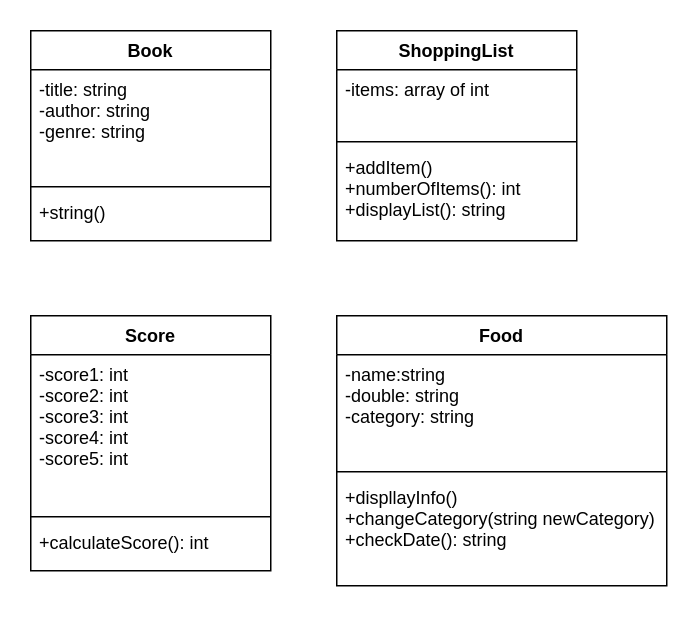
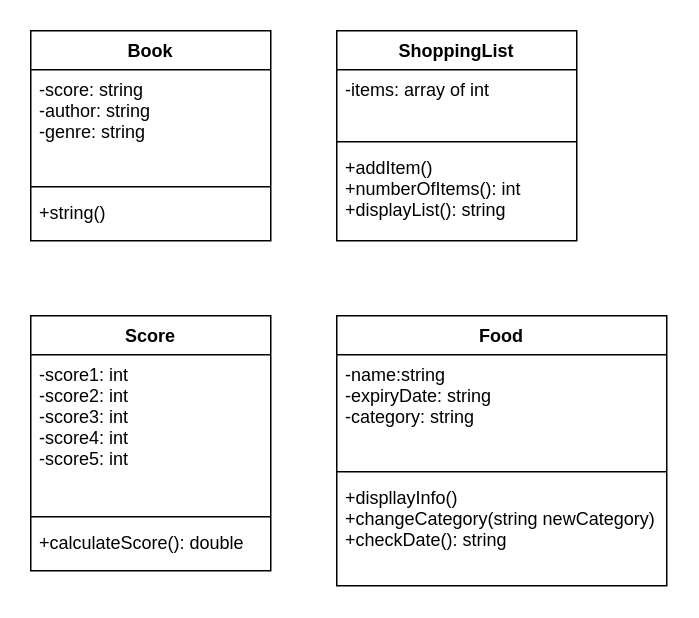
node "-title: string -author: string -genre: string": label "-title: string -author: string -genre: string" -> "-score: string -author: string -genre: string"
node "-name:string -double: string -category: string": label "-name:string -double: string -category: string" -> "-name:string -expiryDate: string -category: string"
node "+calculateScore(): int": label "+calculateScore(): int" -> "+calculateScore(): double"
